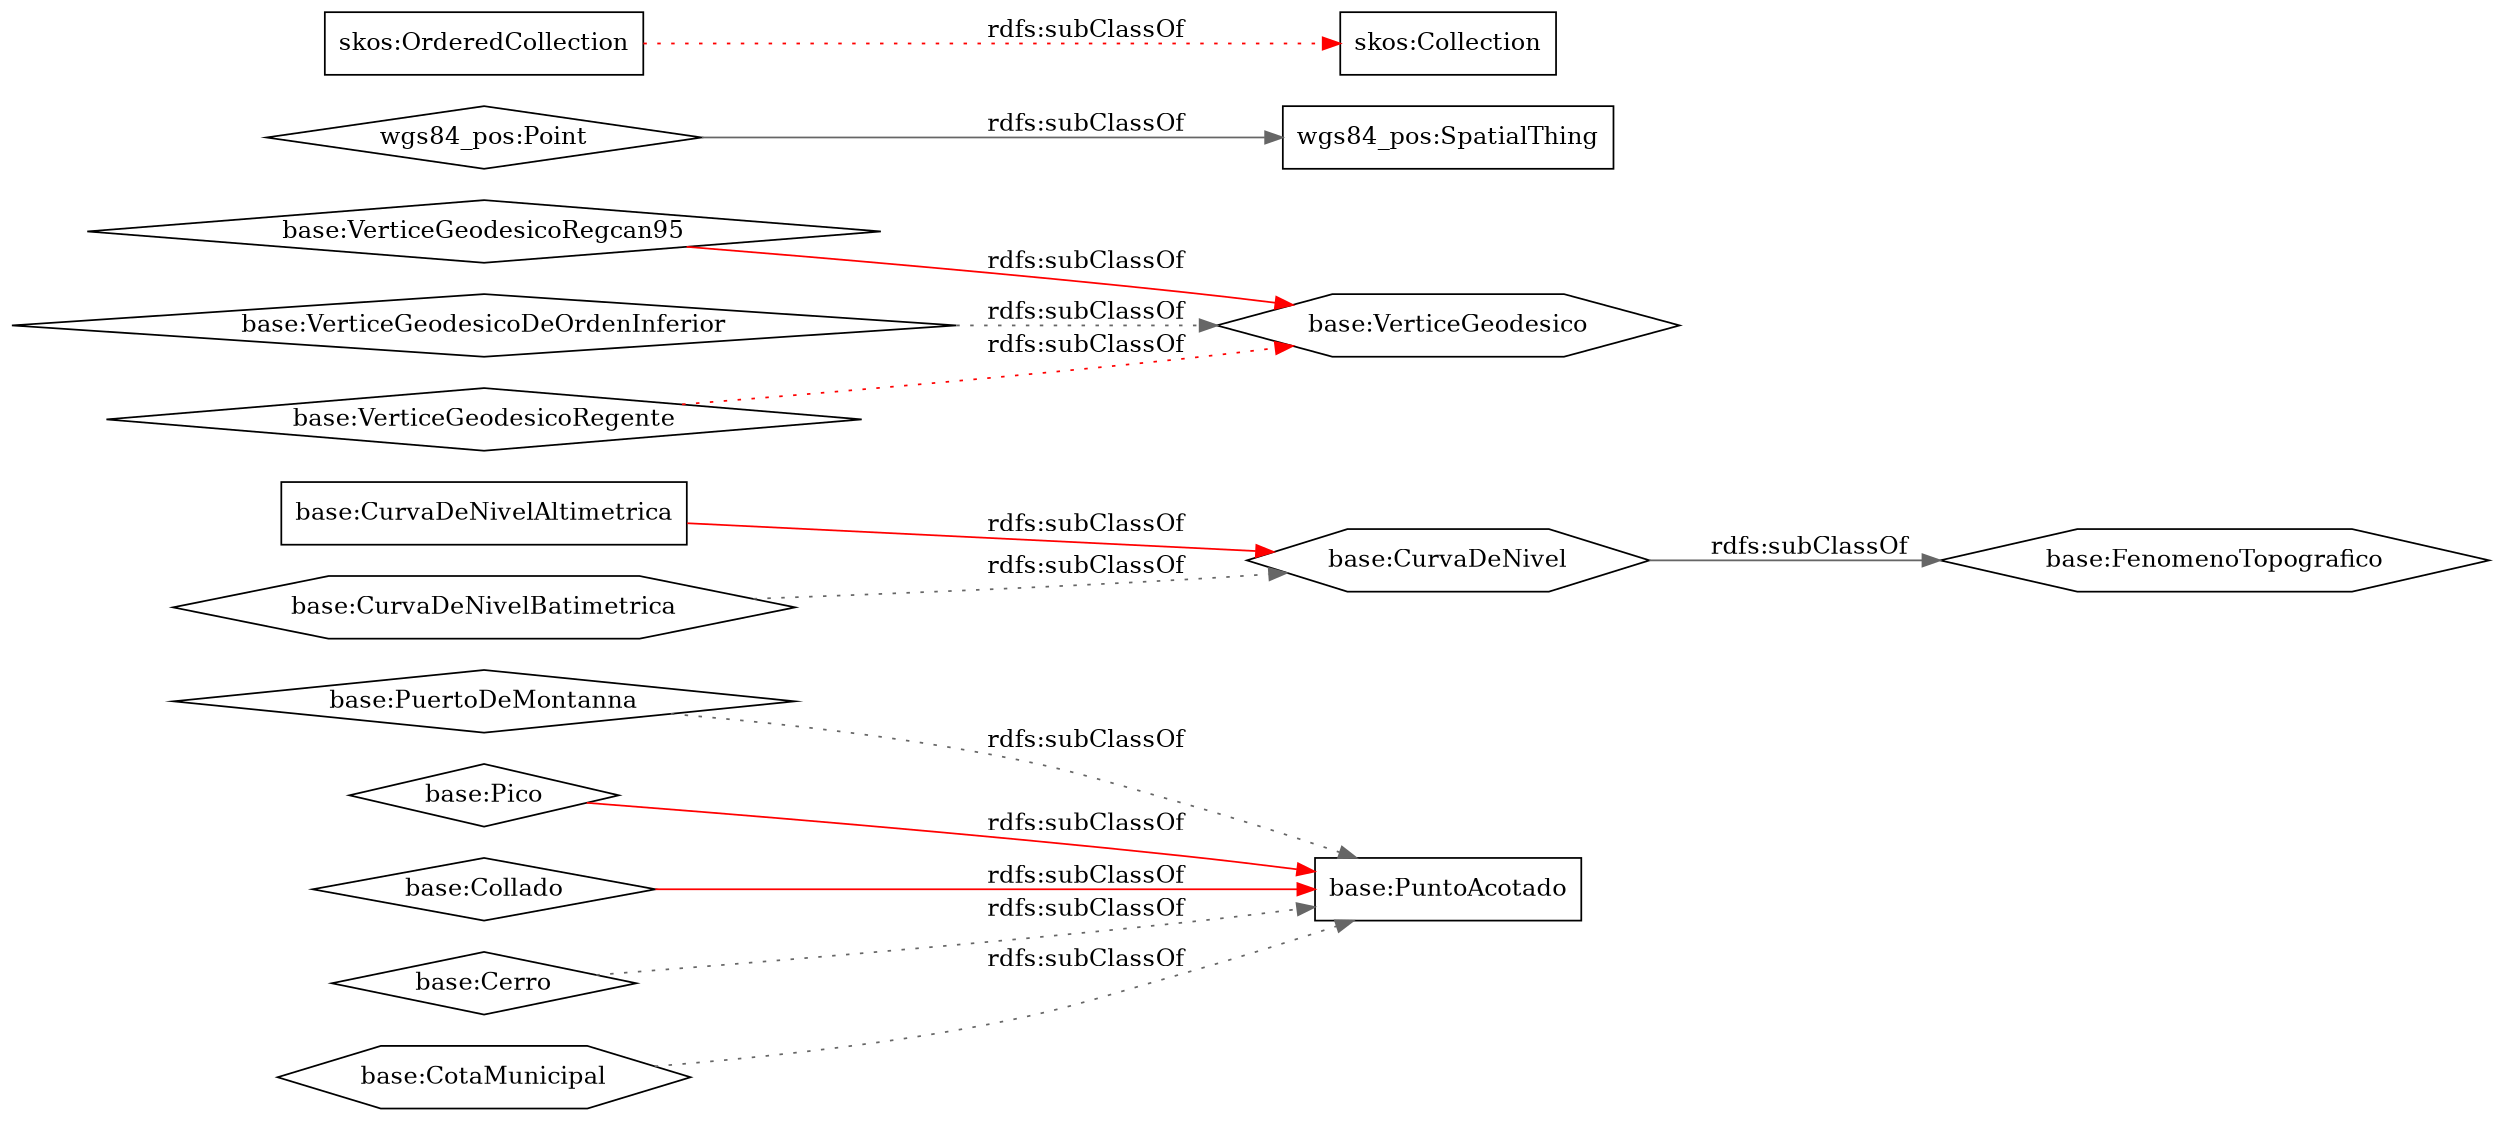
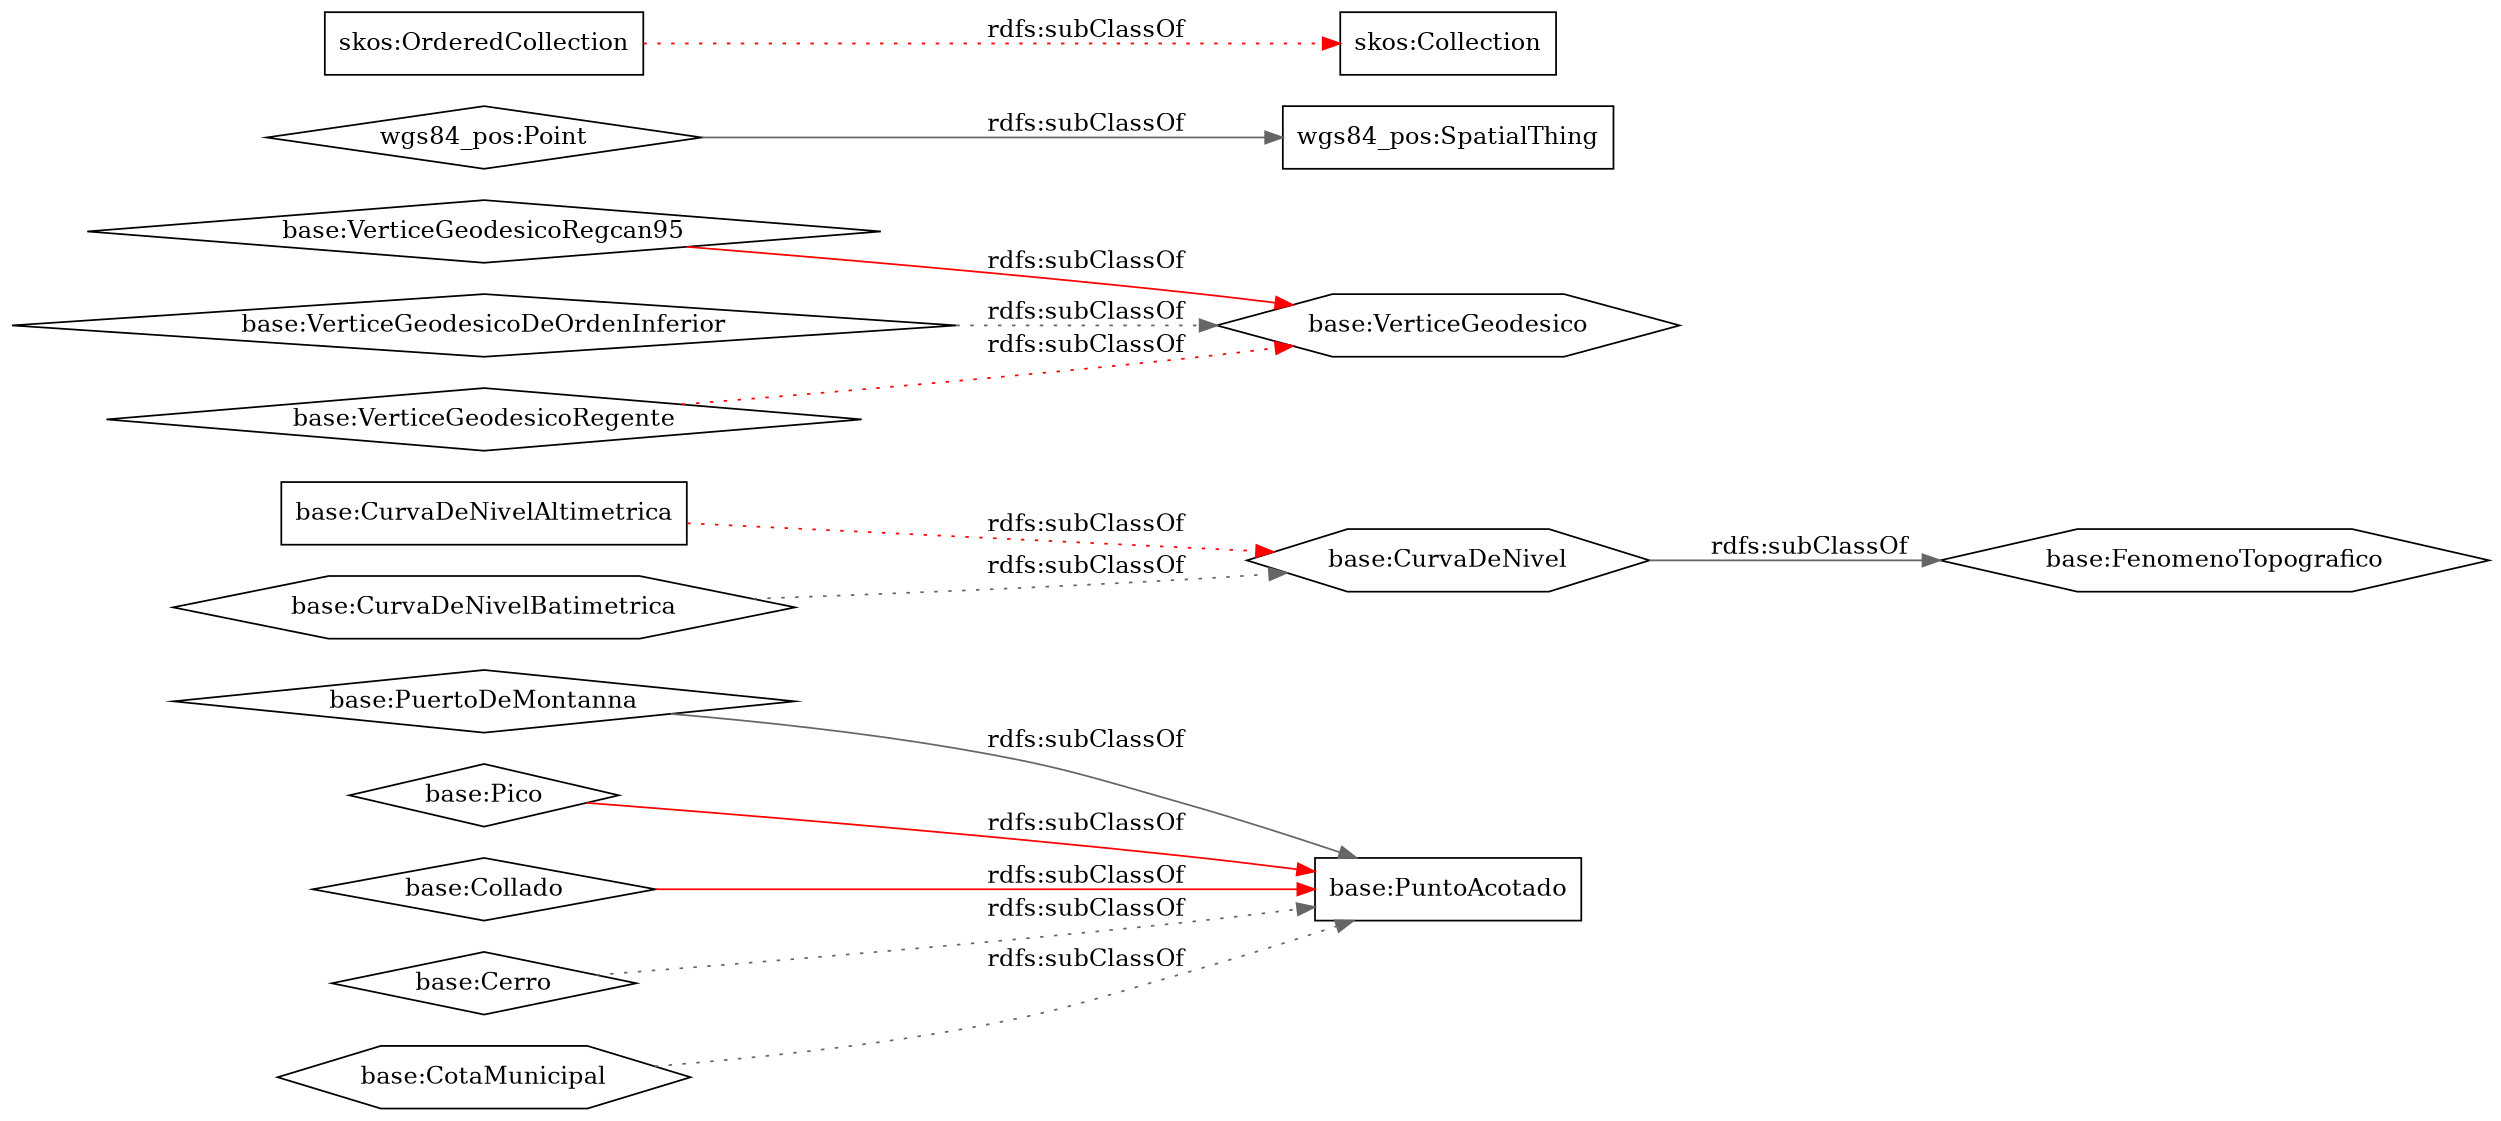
edge "base:CurvaDeNivelAltimetrica" -> "base:CurvaDeNivel": style solid -> dotted
edge "base:PuertoDeMontanna" -> "base:PuntoAcotado": style dotted -> solid
